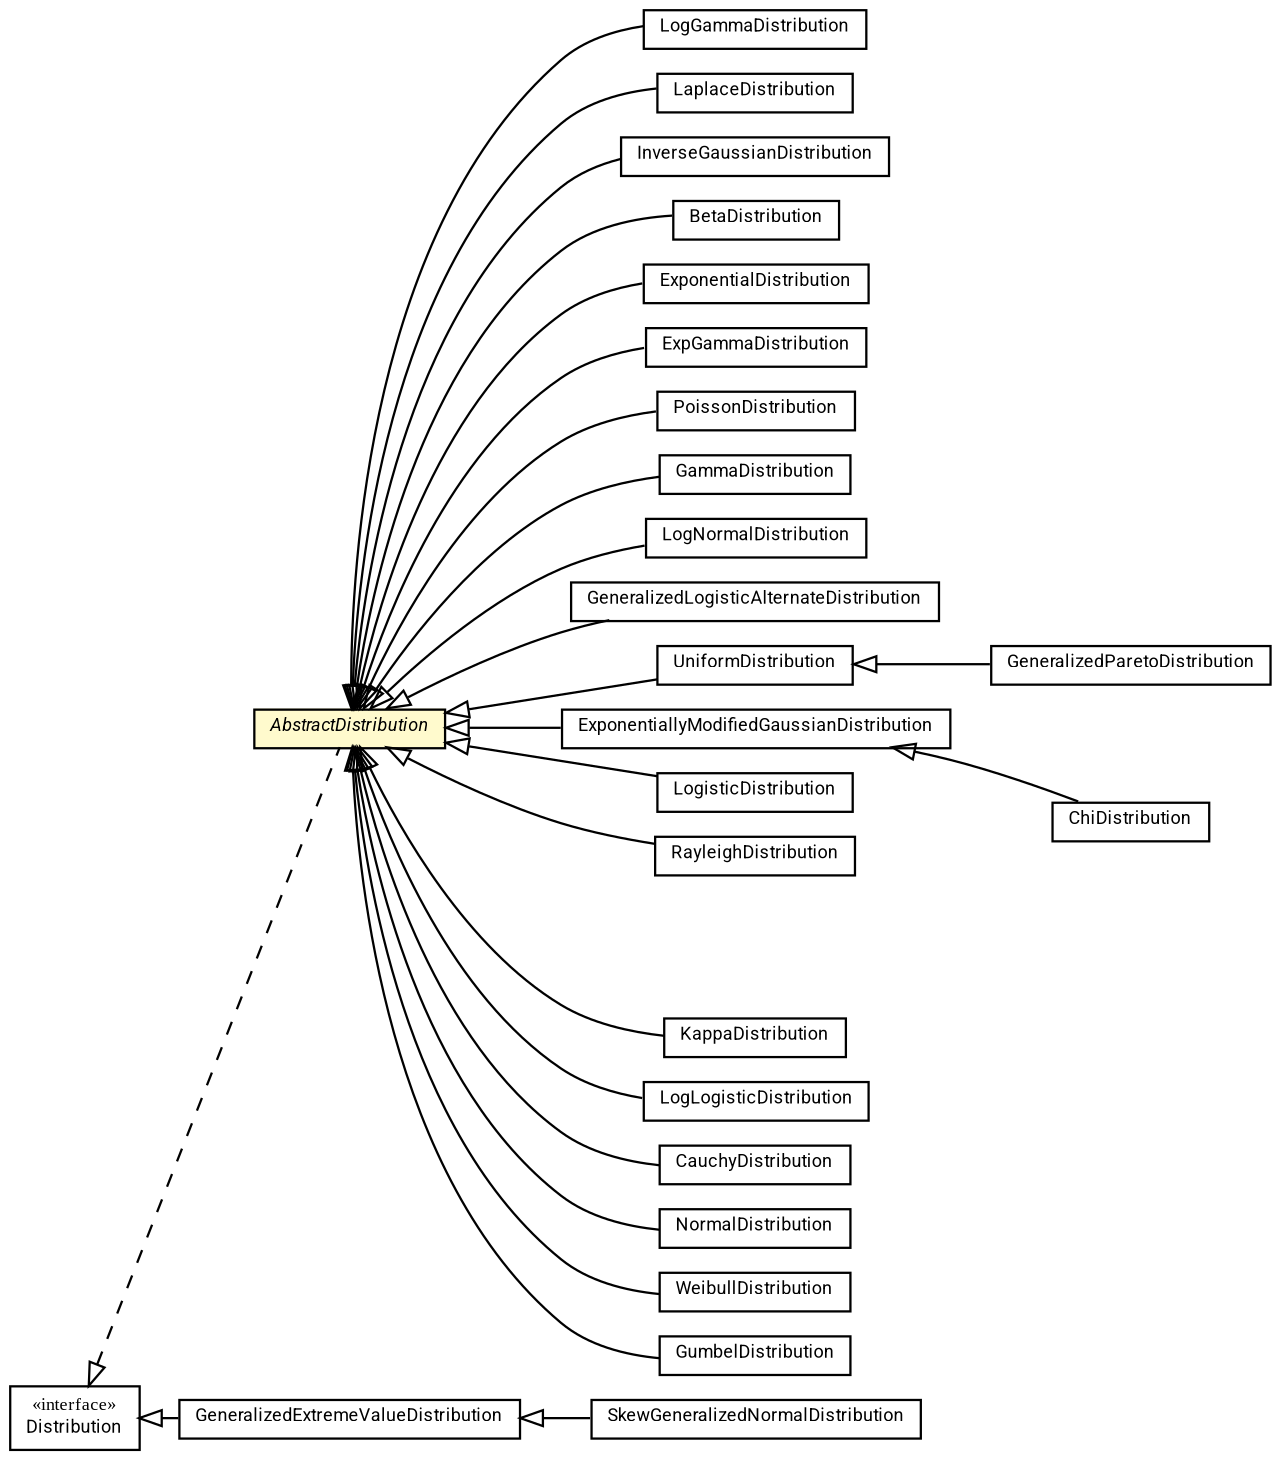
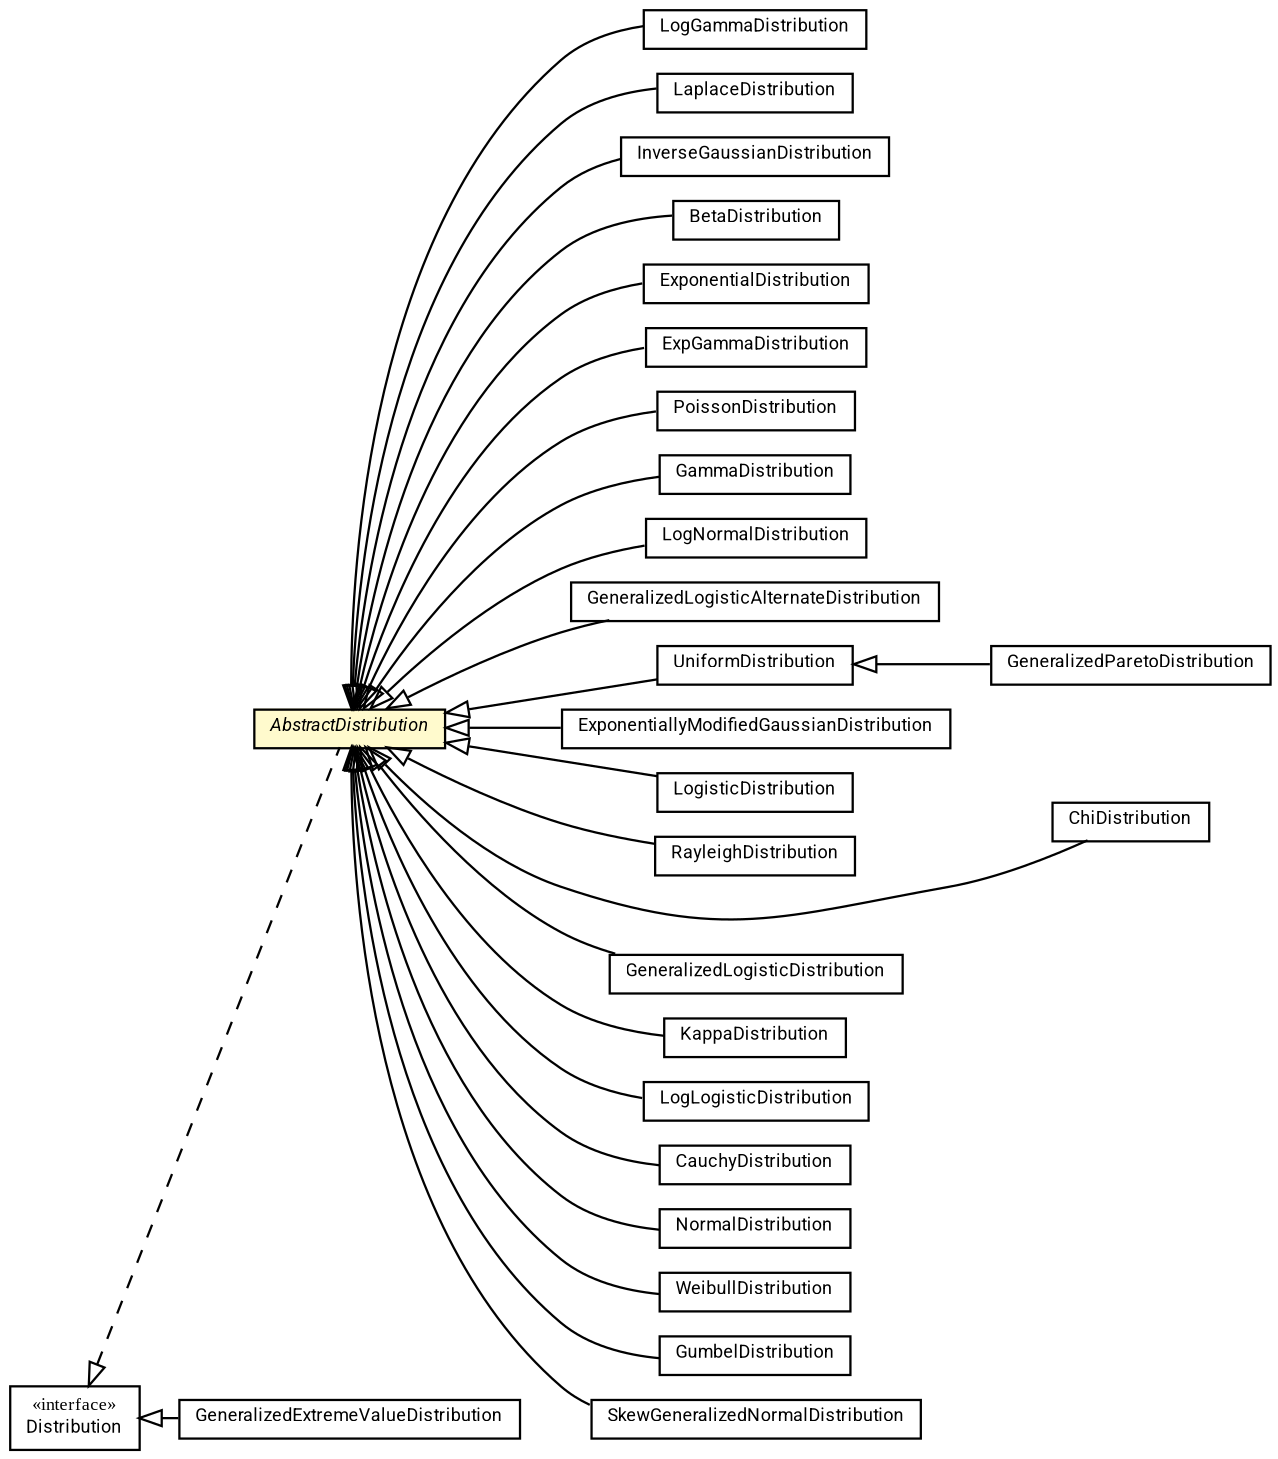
edge "ChiDistribution" -> "ExponentiallyModifiedGaussianDistribution": now "ChiDistribution" -> "AbstractDistribution"
node "GeneralizedLogisticDistribution": added
edge "SkewGeneralizedNormalDistribution" -> "GeneralizedExtremeValueDistribution": now "SkewGeneralizedNormalDistribution" -> "AbstractDistribution"
